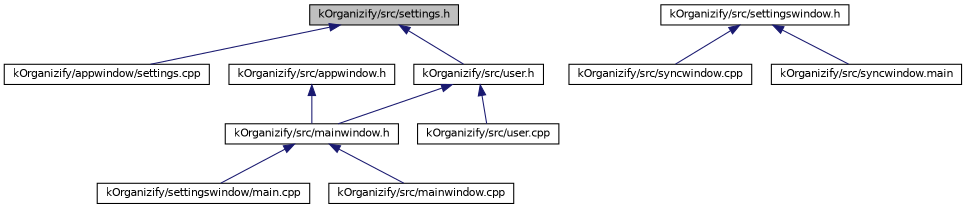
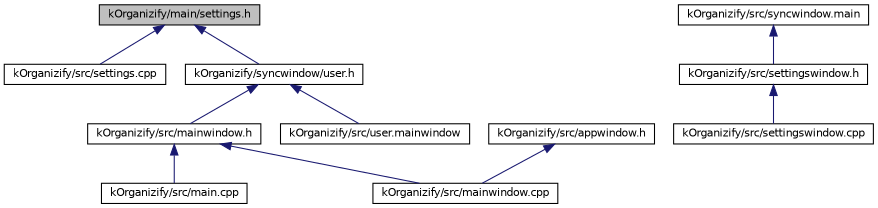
node "kOrganizify/src/settings.h": label "kOrganizify/src/settings.h" -> "kOrganizify/main/settings.h"
edge "kOrganizify/src/syncwindow.main" -> "kOrganizify/src/settingswindow.h": reversed
node "kOrganizify/appwindow/settings.cpp": label "kOrganizify/appwindow/settings.cpp" -> "kOrganizify/src/settings.cpp"
node "kOrganizify/src/user.h": label "kOrganizify/src/user.h" -> "kOrganizify/syncwindow/user.h"
node "kOrganizify/src/syncwindow.cpp": label "kOrganizify/src/syncwindow.cpp" -> "kOrganizify/src/settingswindow.cpp"
edge "kOrganizify/src/mainwindow.h" -> "kOrganizify/src/appwindow.h": now "kOrganizify/src/mainwindow.cpp" -> "kOrganizify/src/appwindow.h"
node "kOrganizify/src/user.cpp": label "kOrganizify/src/user.cpp" -> "kOrganizify/src/user.mainwindow"
node "kOrganizify/settingswindow/main.cpp": label "kOrganizify/settingswindow/main.cpp" -> "kOrganizify/src/main.cpp"
